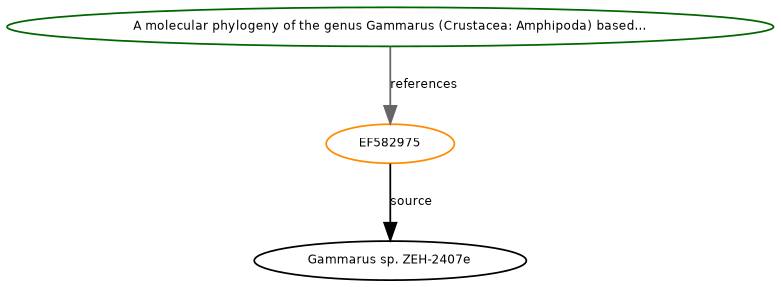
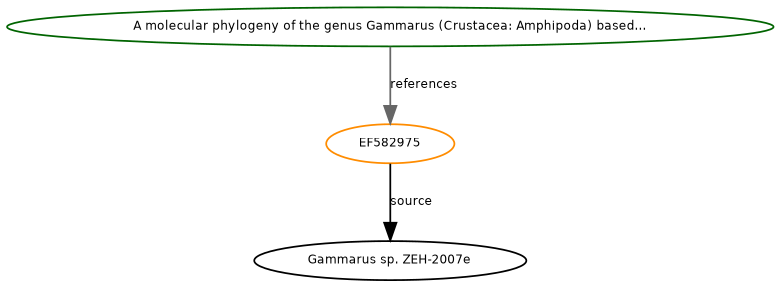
node "Gammarus sp. ZEH-2407e": label "Gammarus sp. ZEH-2407e" -> "Gammarus sp. ZEH-2007e"
